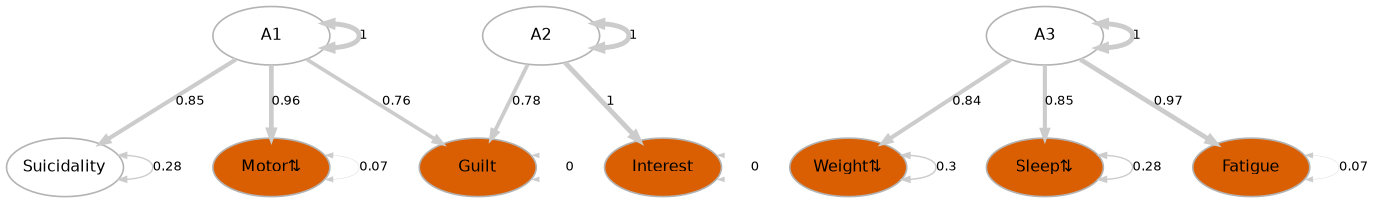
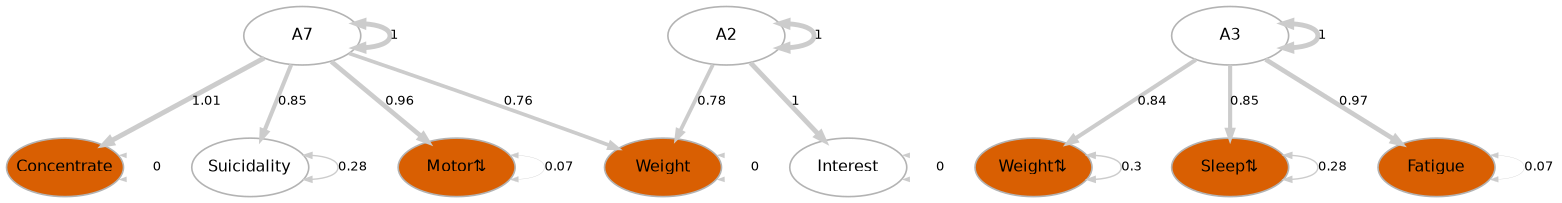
node "A1": label "A1" -> "A7"
node "Concentrate": added
node "Guilt": label "Guilt" -> "Weight"
node "Interest": fillcolor #d95f02 -> white
